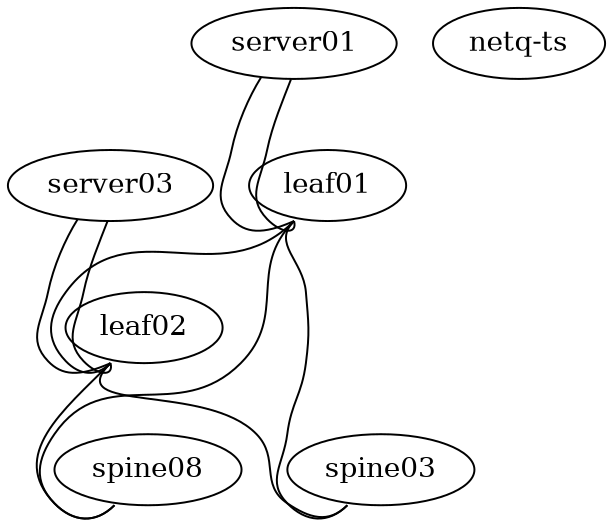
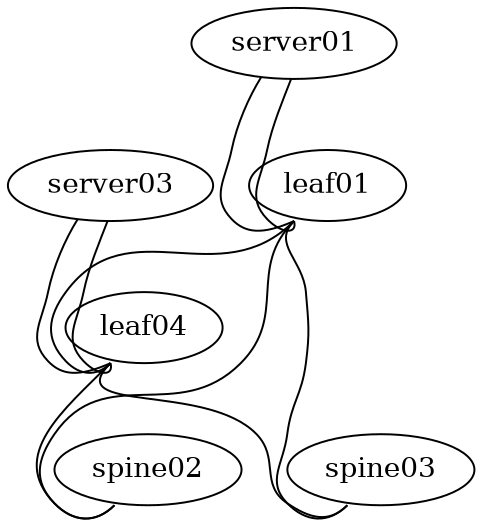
node "netq-ts": removed
node "leaf02": label "leaf02" -> "leaf04"
node "spine08": label "spine08" -> "spine02"
